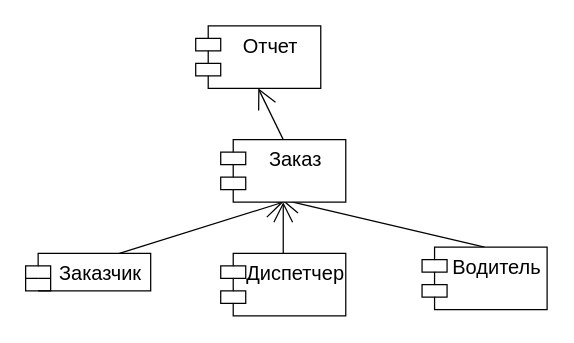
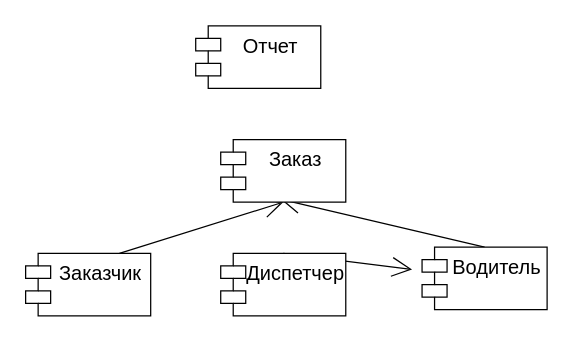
edge "Заказ" -> "Отчет": removed
edge "Диспетчер" -> "Заказ": now "Диспетчер" -> "Водитель"
node "Заказчик": size 125x38 -> 125x63
